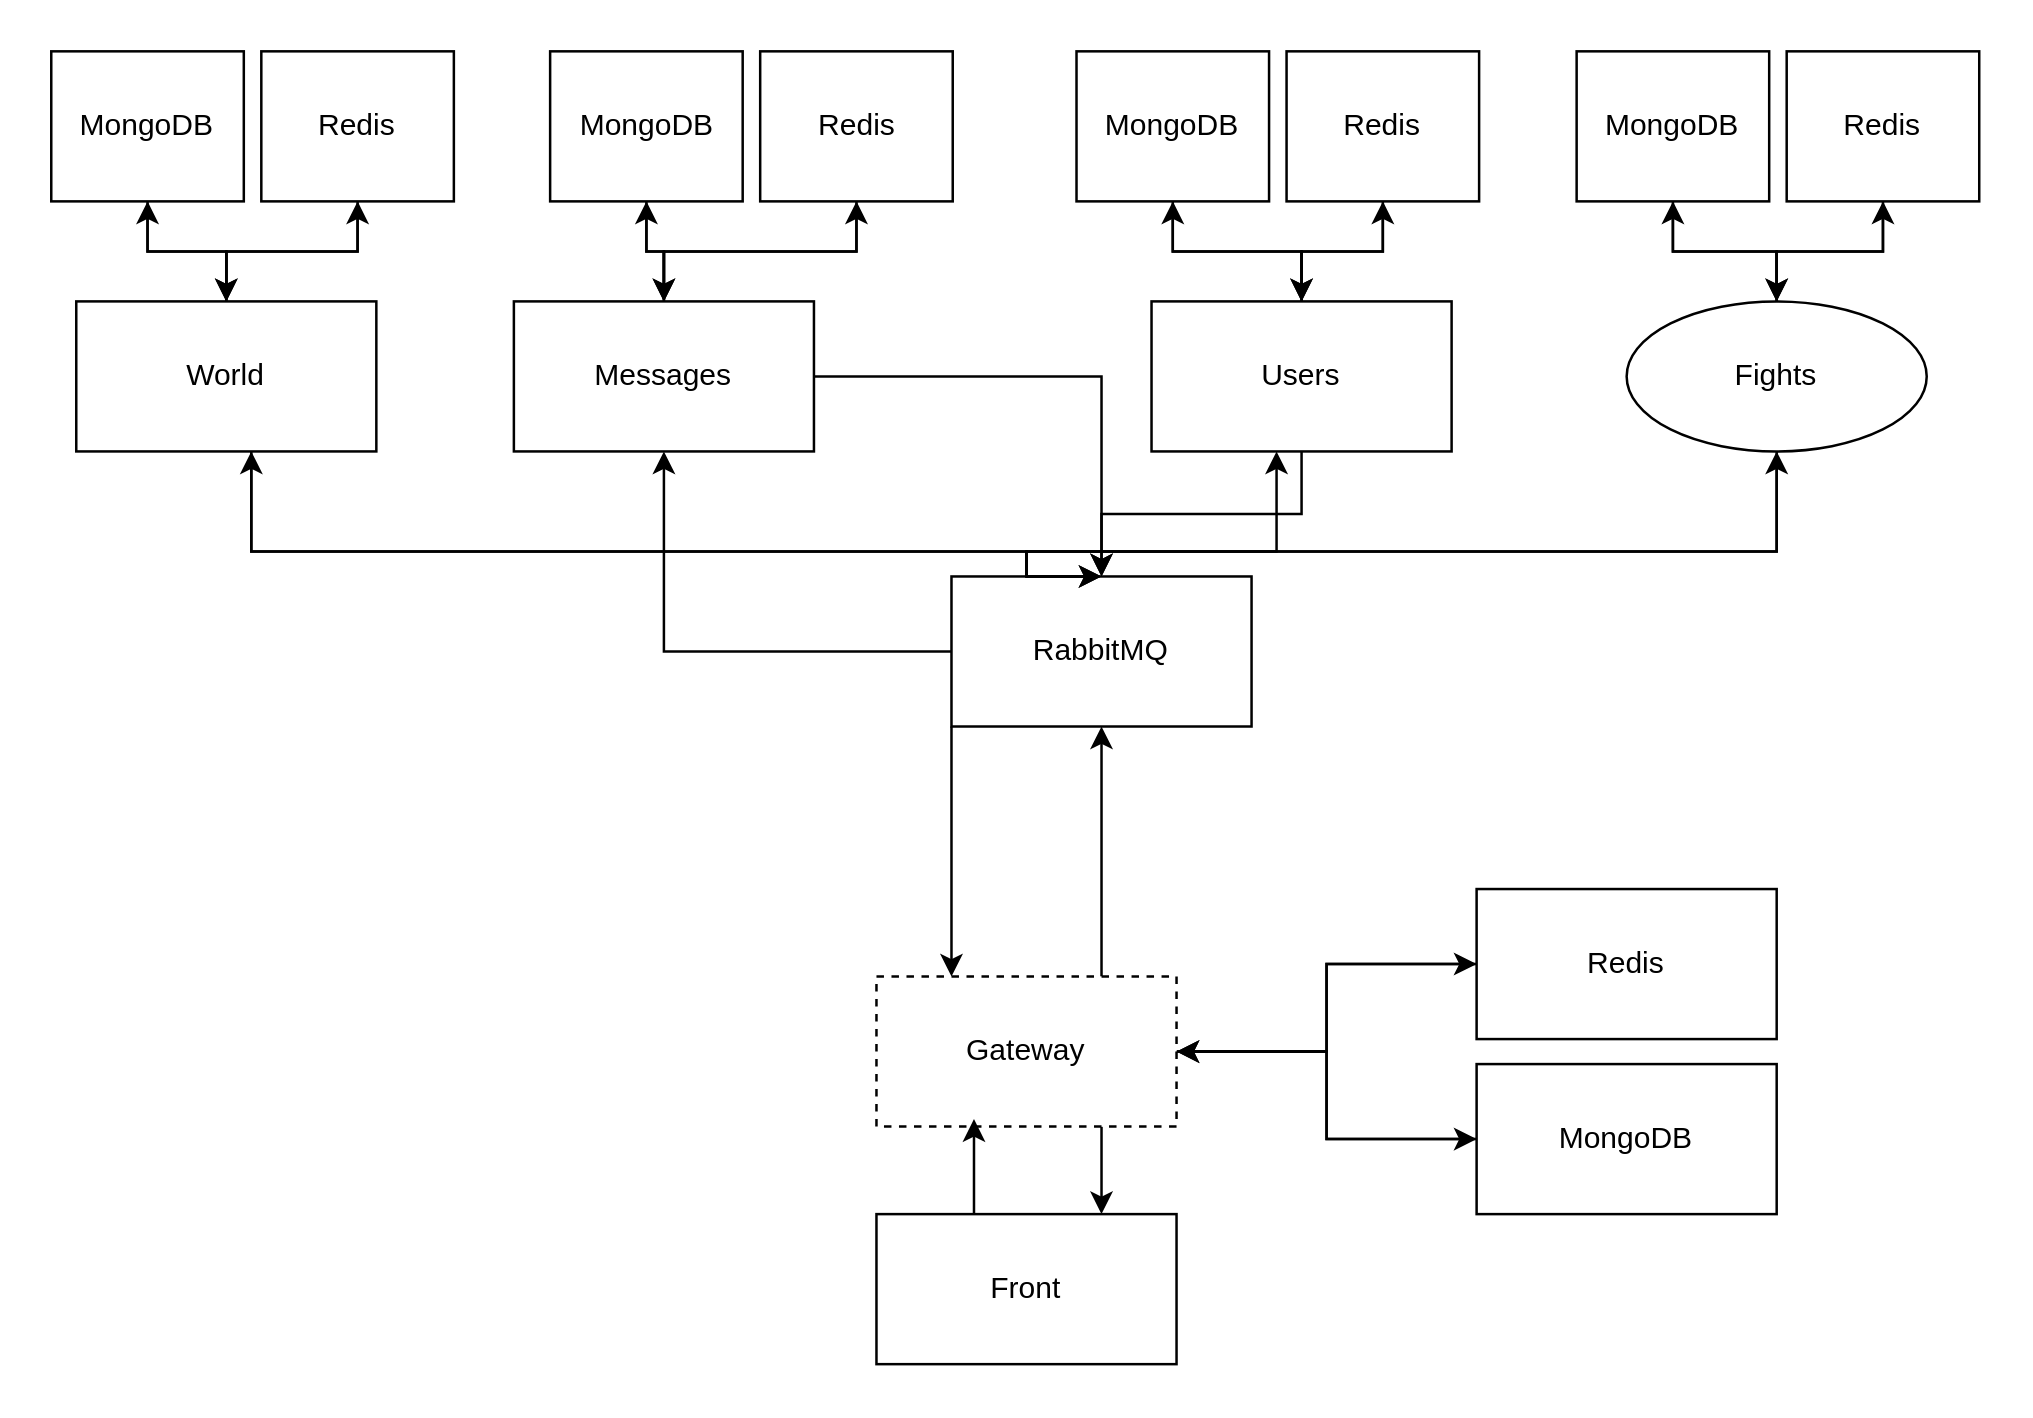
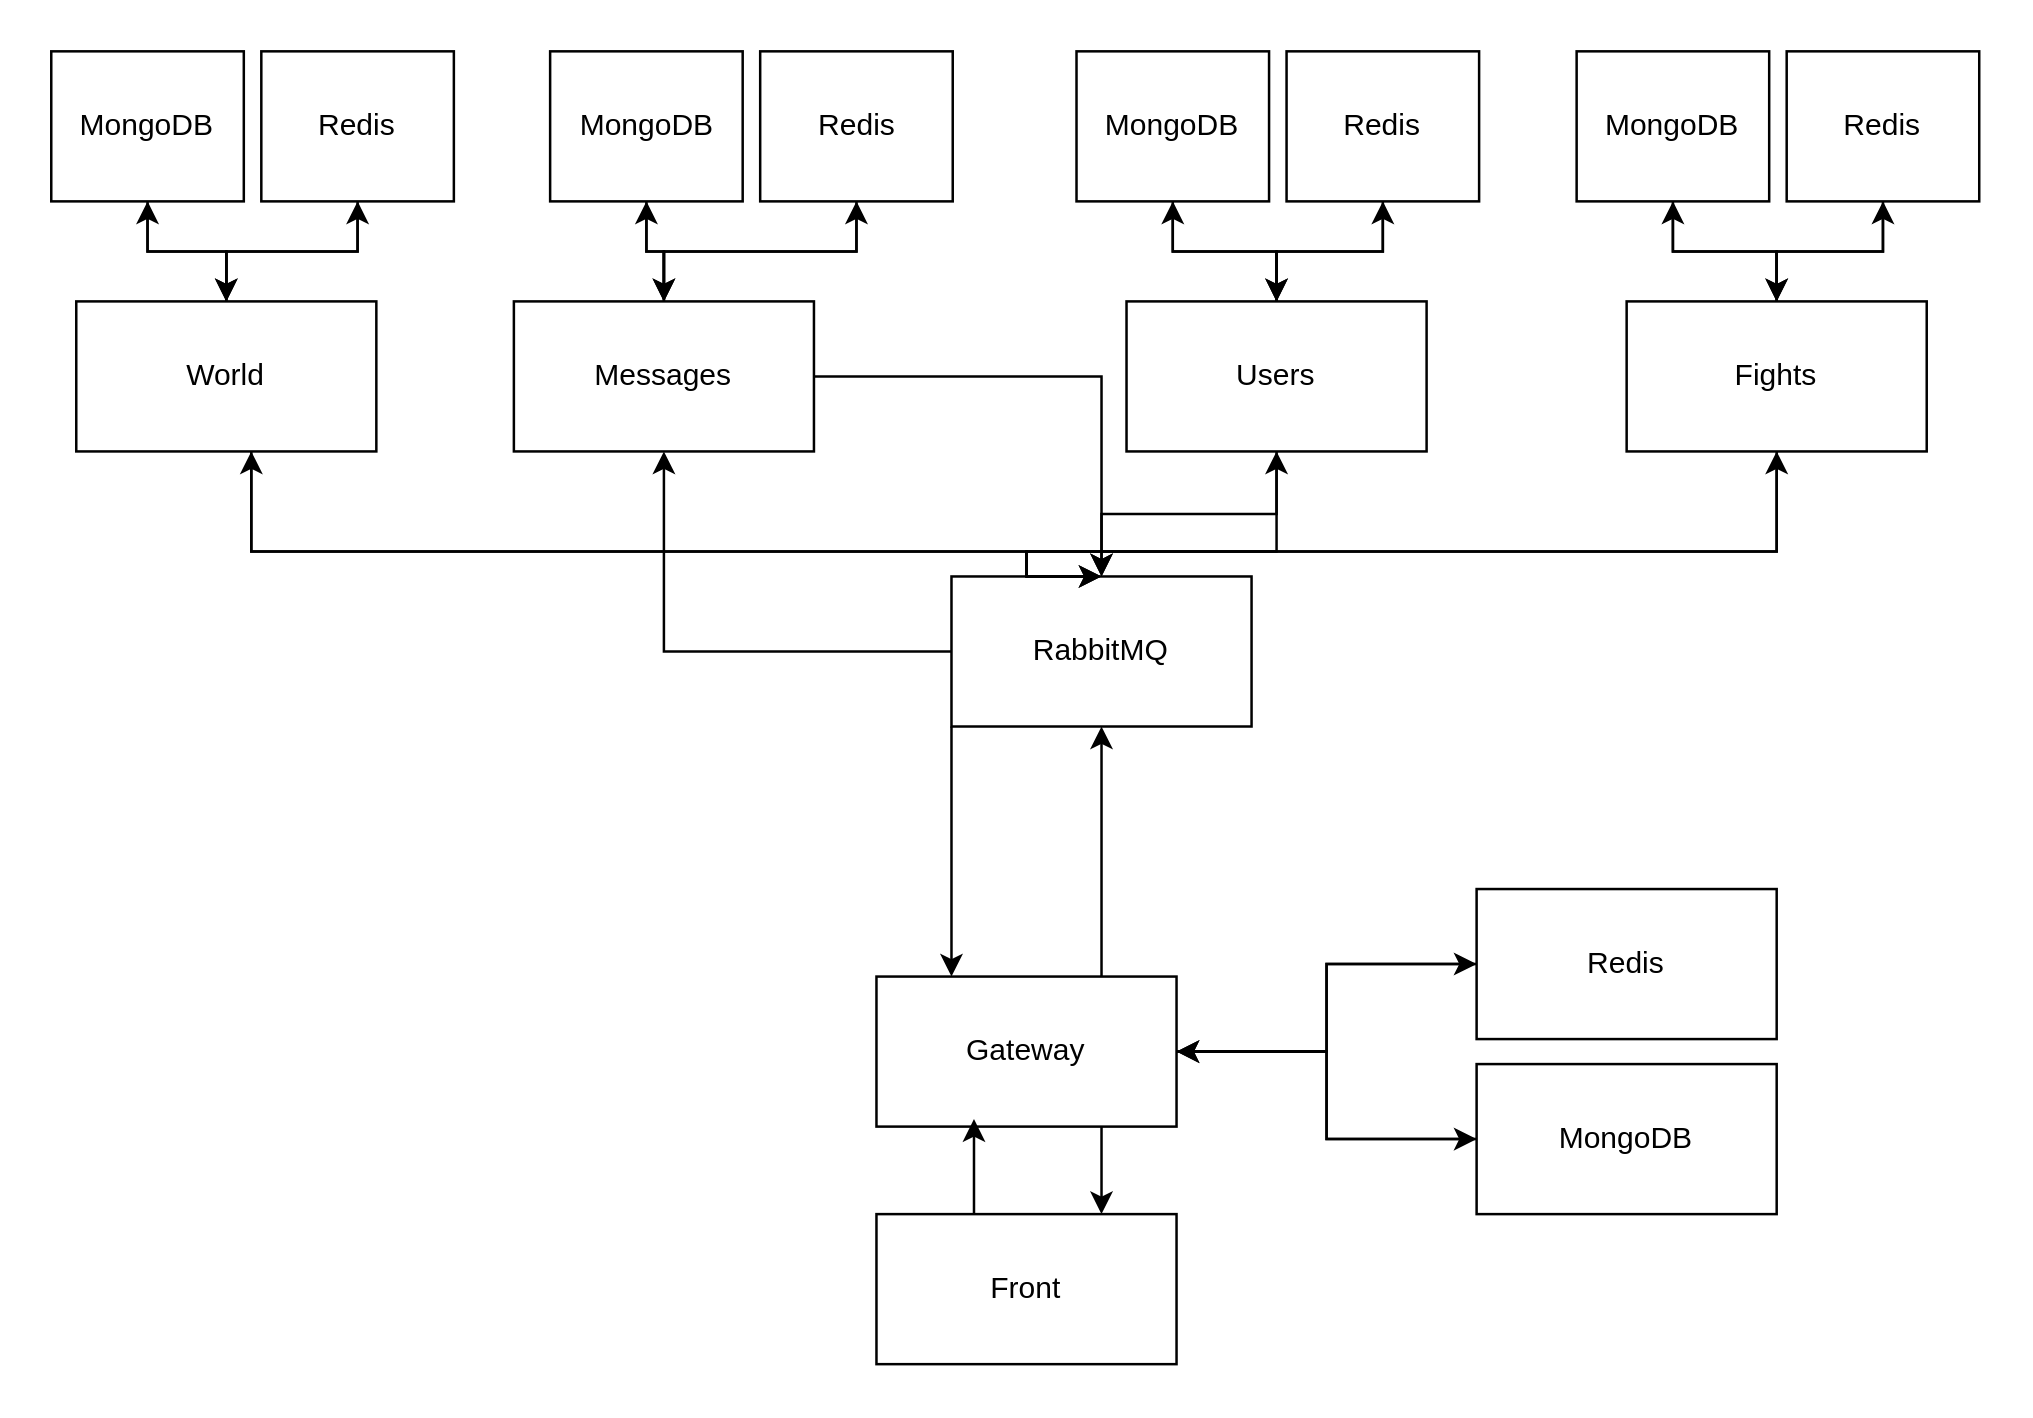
node "Users": moved (1301, 376) -> (1276, 376)
node "Fights": shape ellipse -> rectangle
node "Gateway": style dashed -> solid
